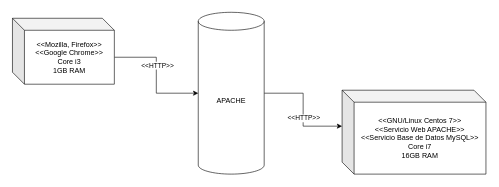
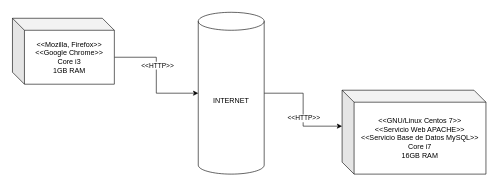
node "APACHE": label "APACHE" -> "INTERNET"
